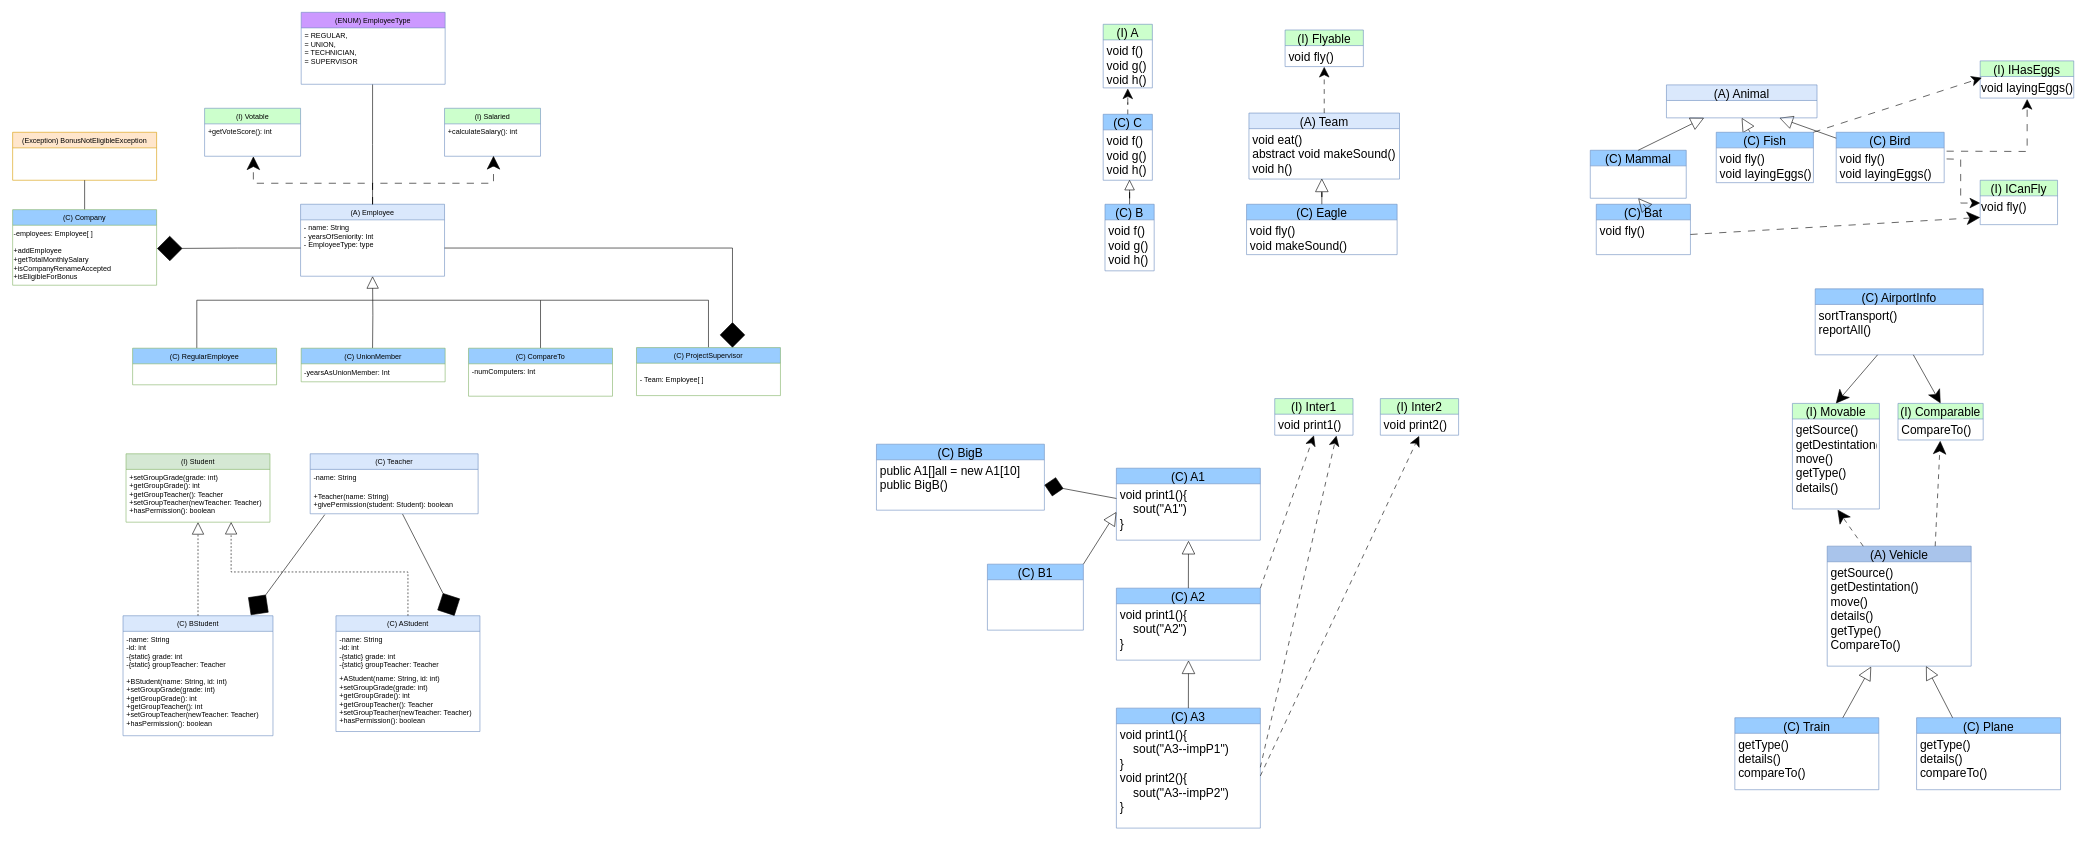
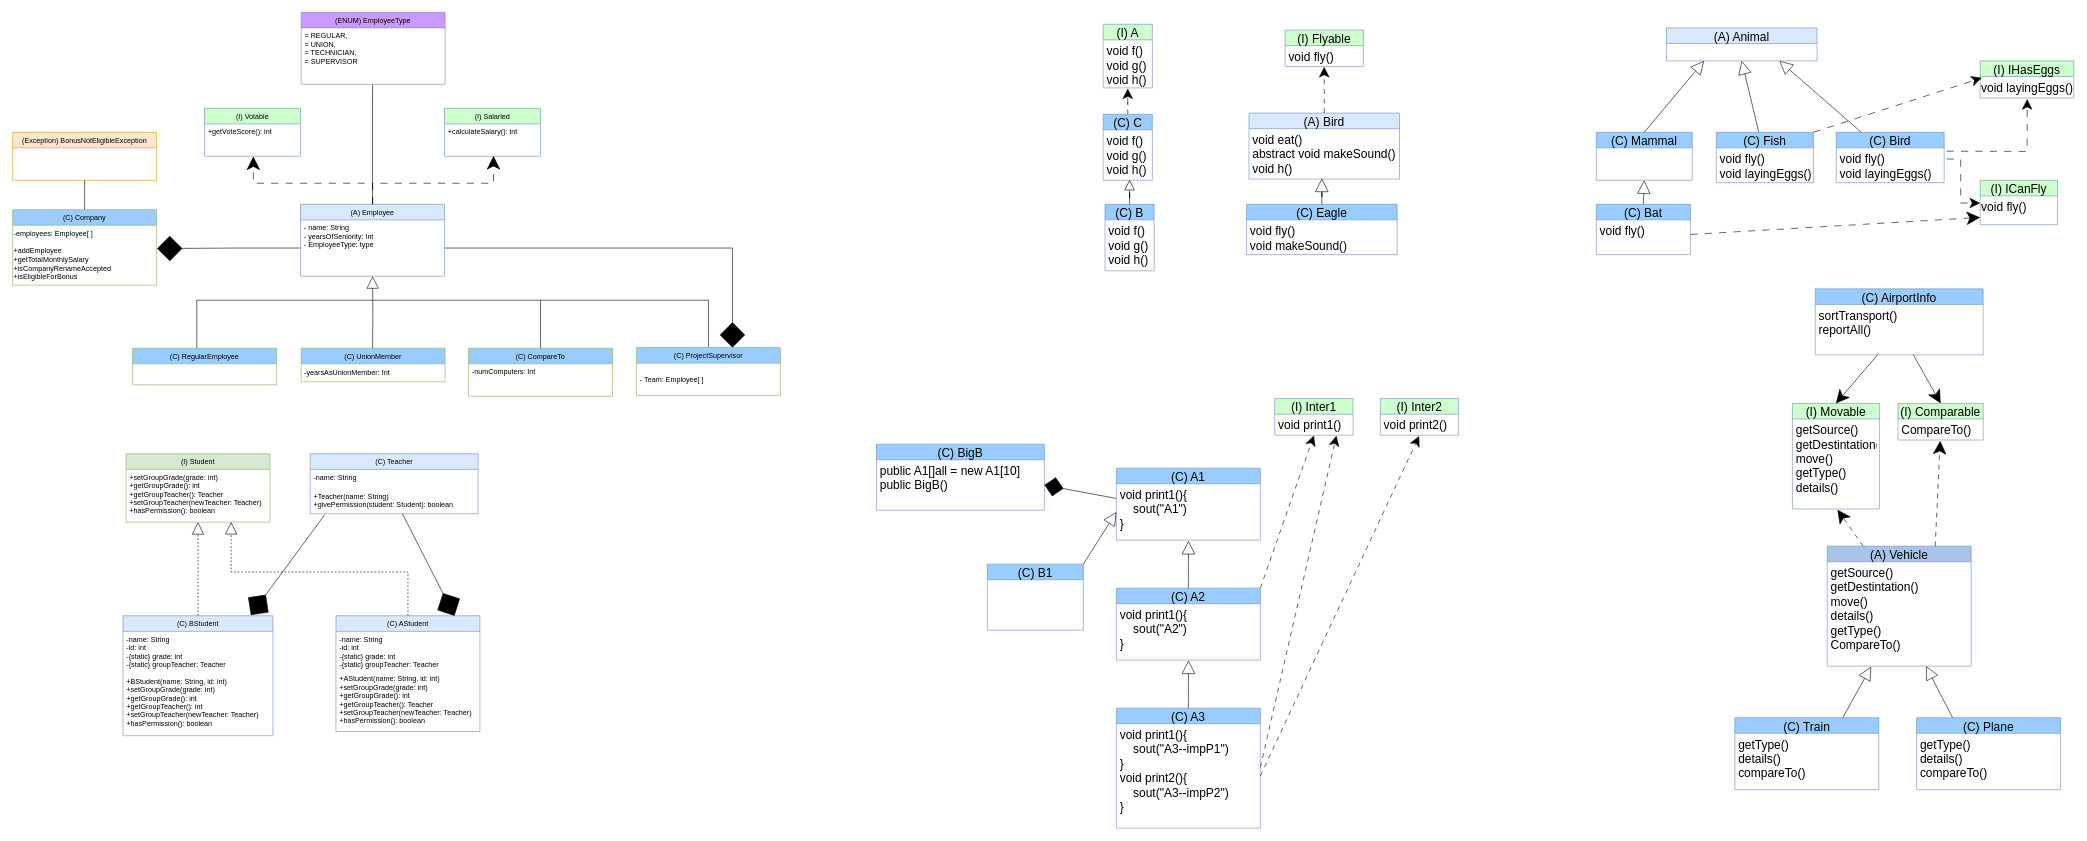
node "(A) Animal": moved (1742, 101) -> (1742, 44)
node "(A) Team": label "(A) Team" -> "(A) Bird"
node "(C) Mammal": moved (1638, 174) -> (1644, 156)
